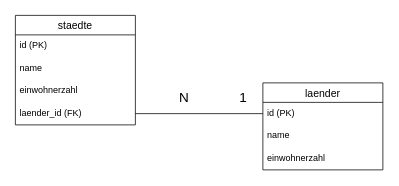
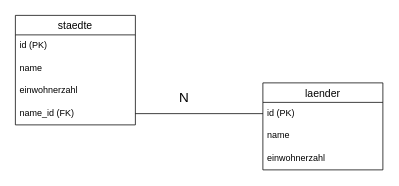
node "1": removed
node "laender_id (FK)": label "laender_id (FK)" -> "name_id (FK)"
